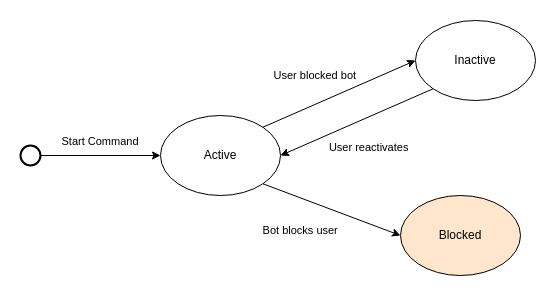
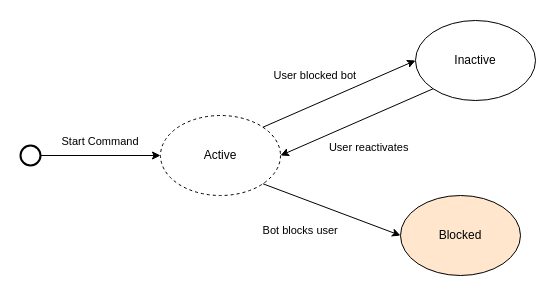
node "Active": style solid -> dashed
